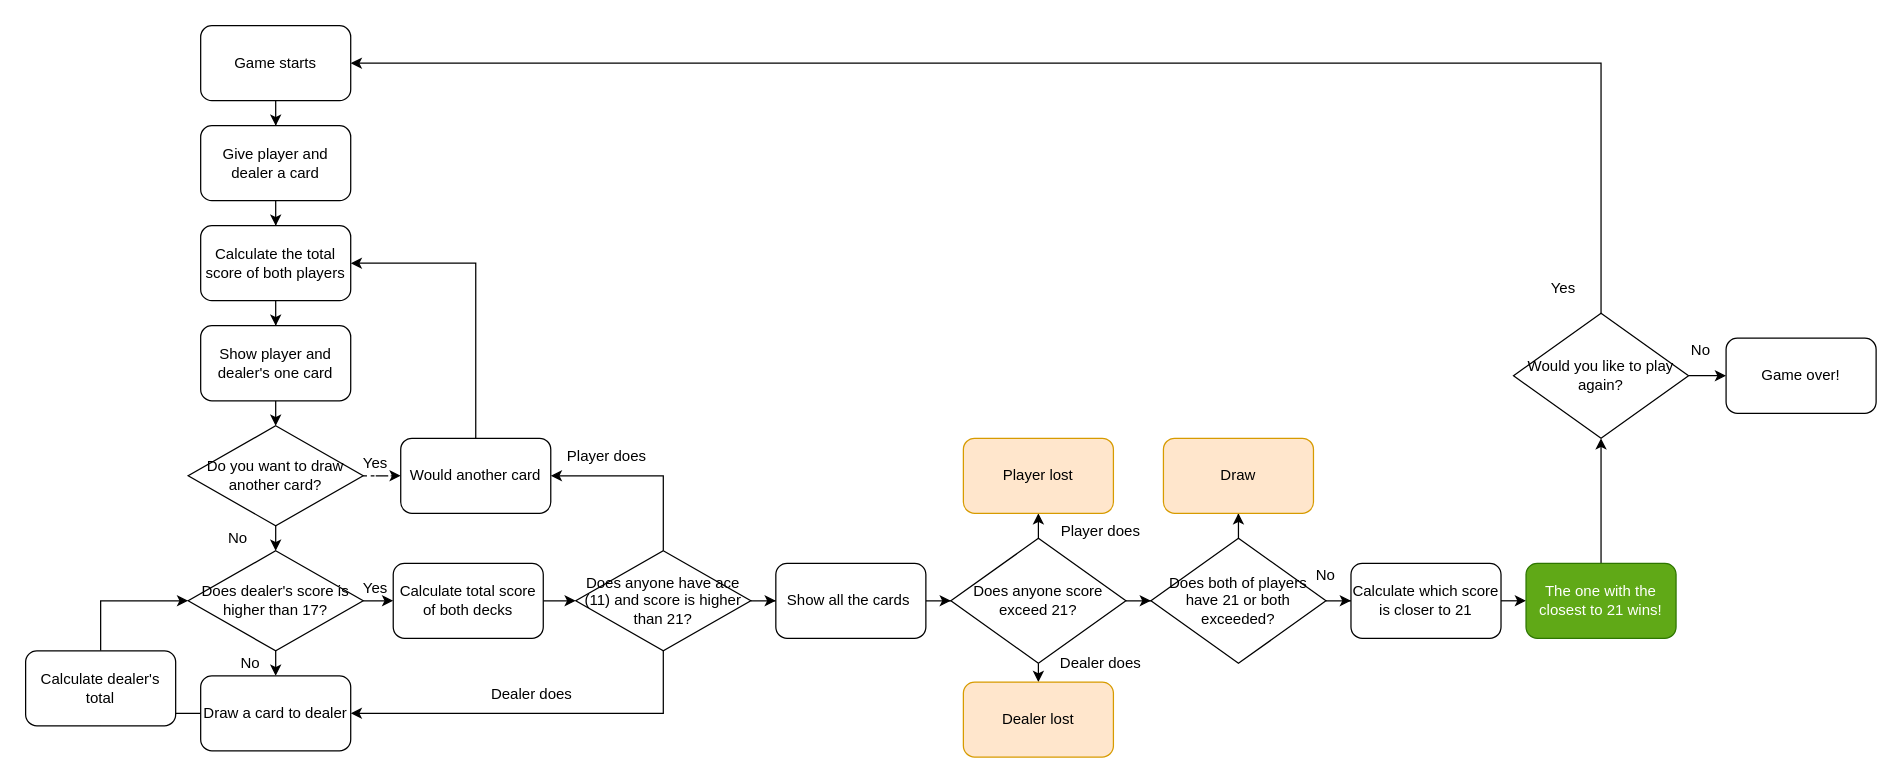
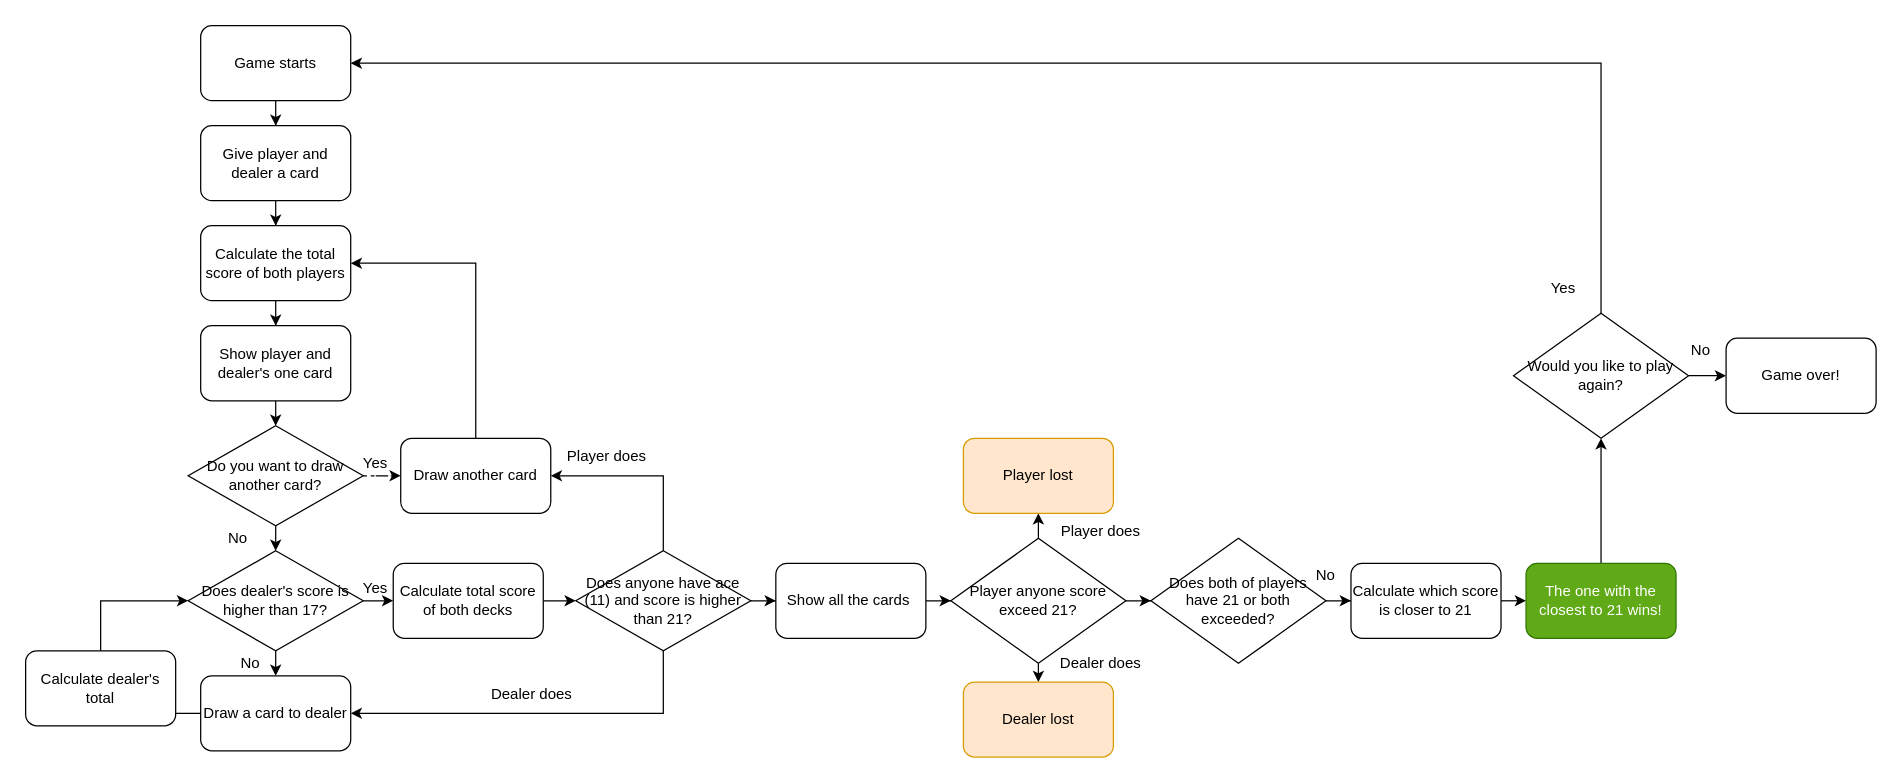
node "Would another card": label "Would another card" -> "Draw another card"
node "Draw": removed
edge "Does both of players have 21 or both exceeded?" -> "Draw": removed
node "Does anyone score exceed 21?": label "Does anyone score exceed 21?" -> "Player anyone score exceed 21?"
